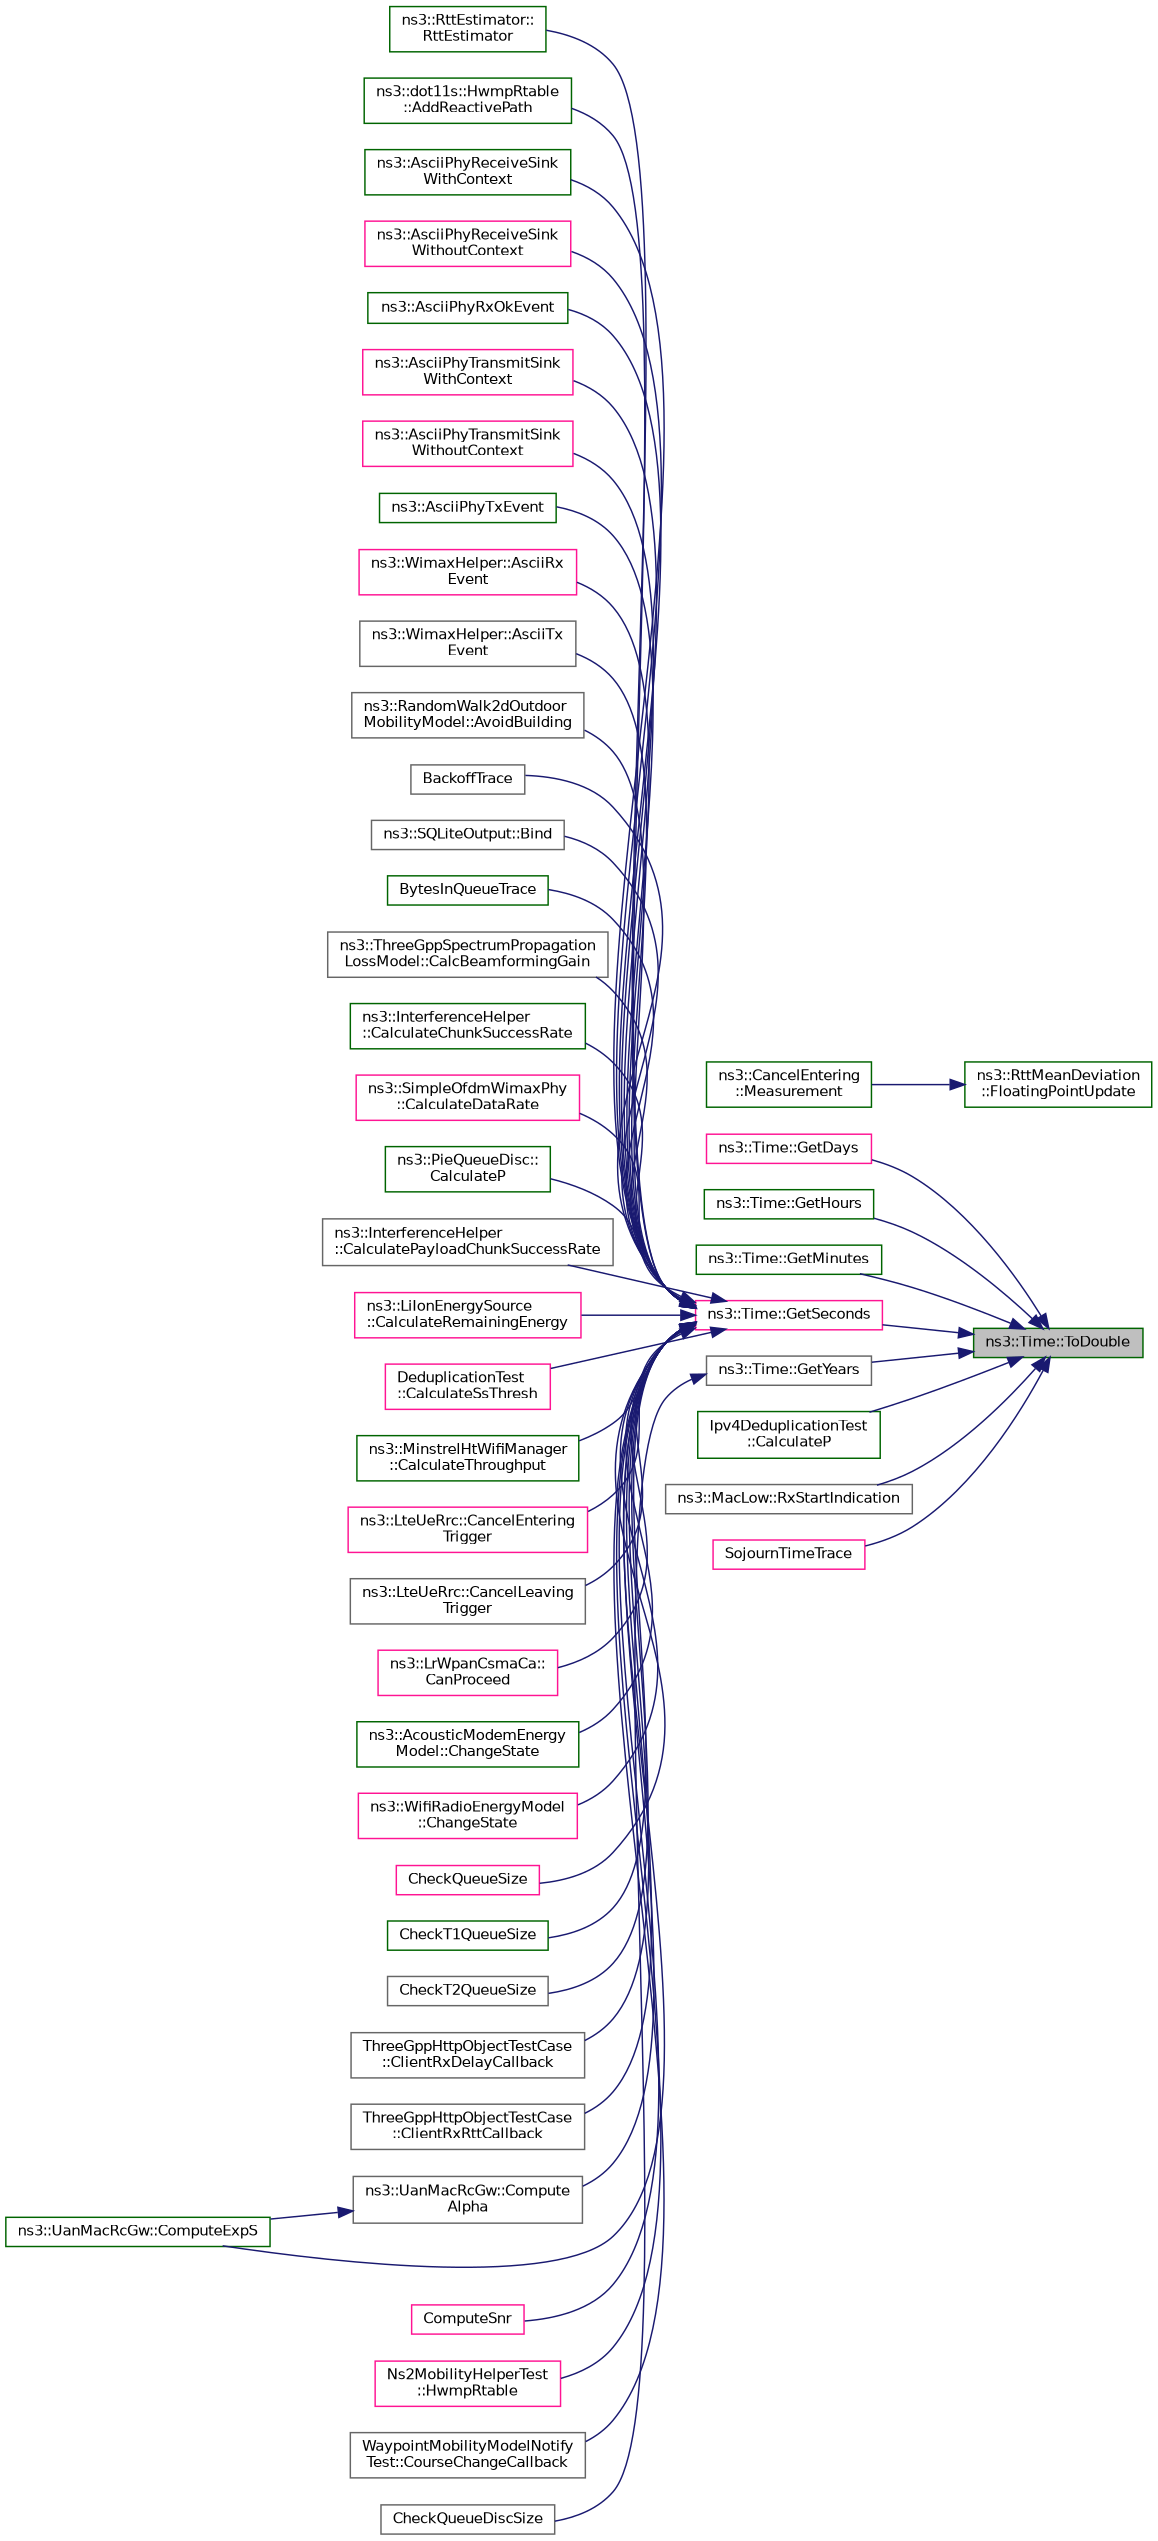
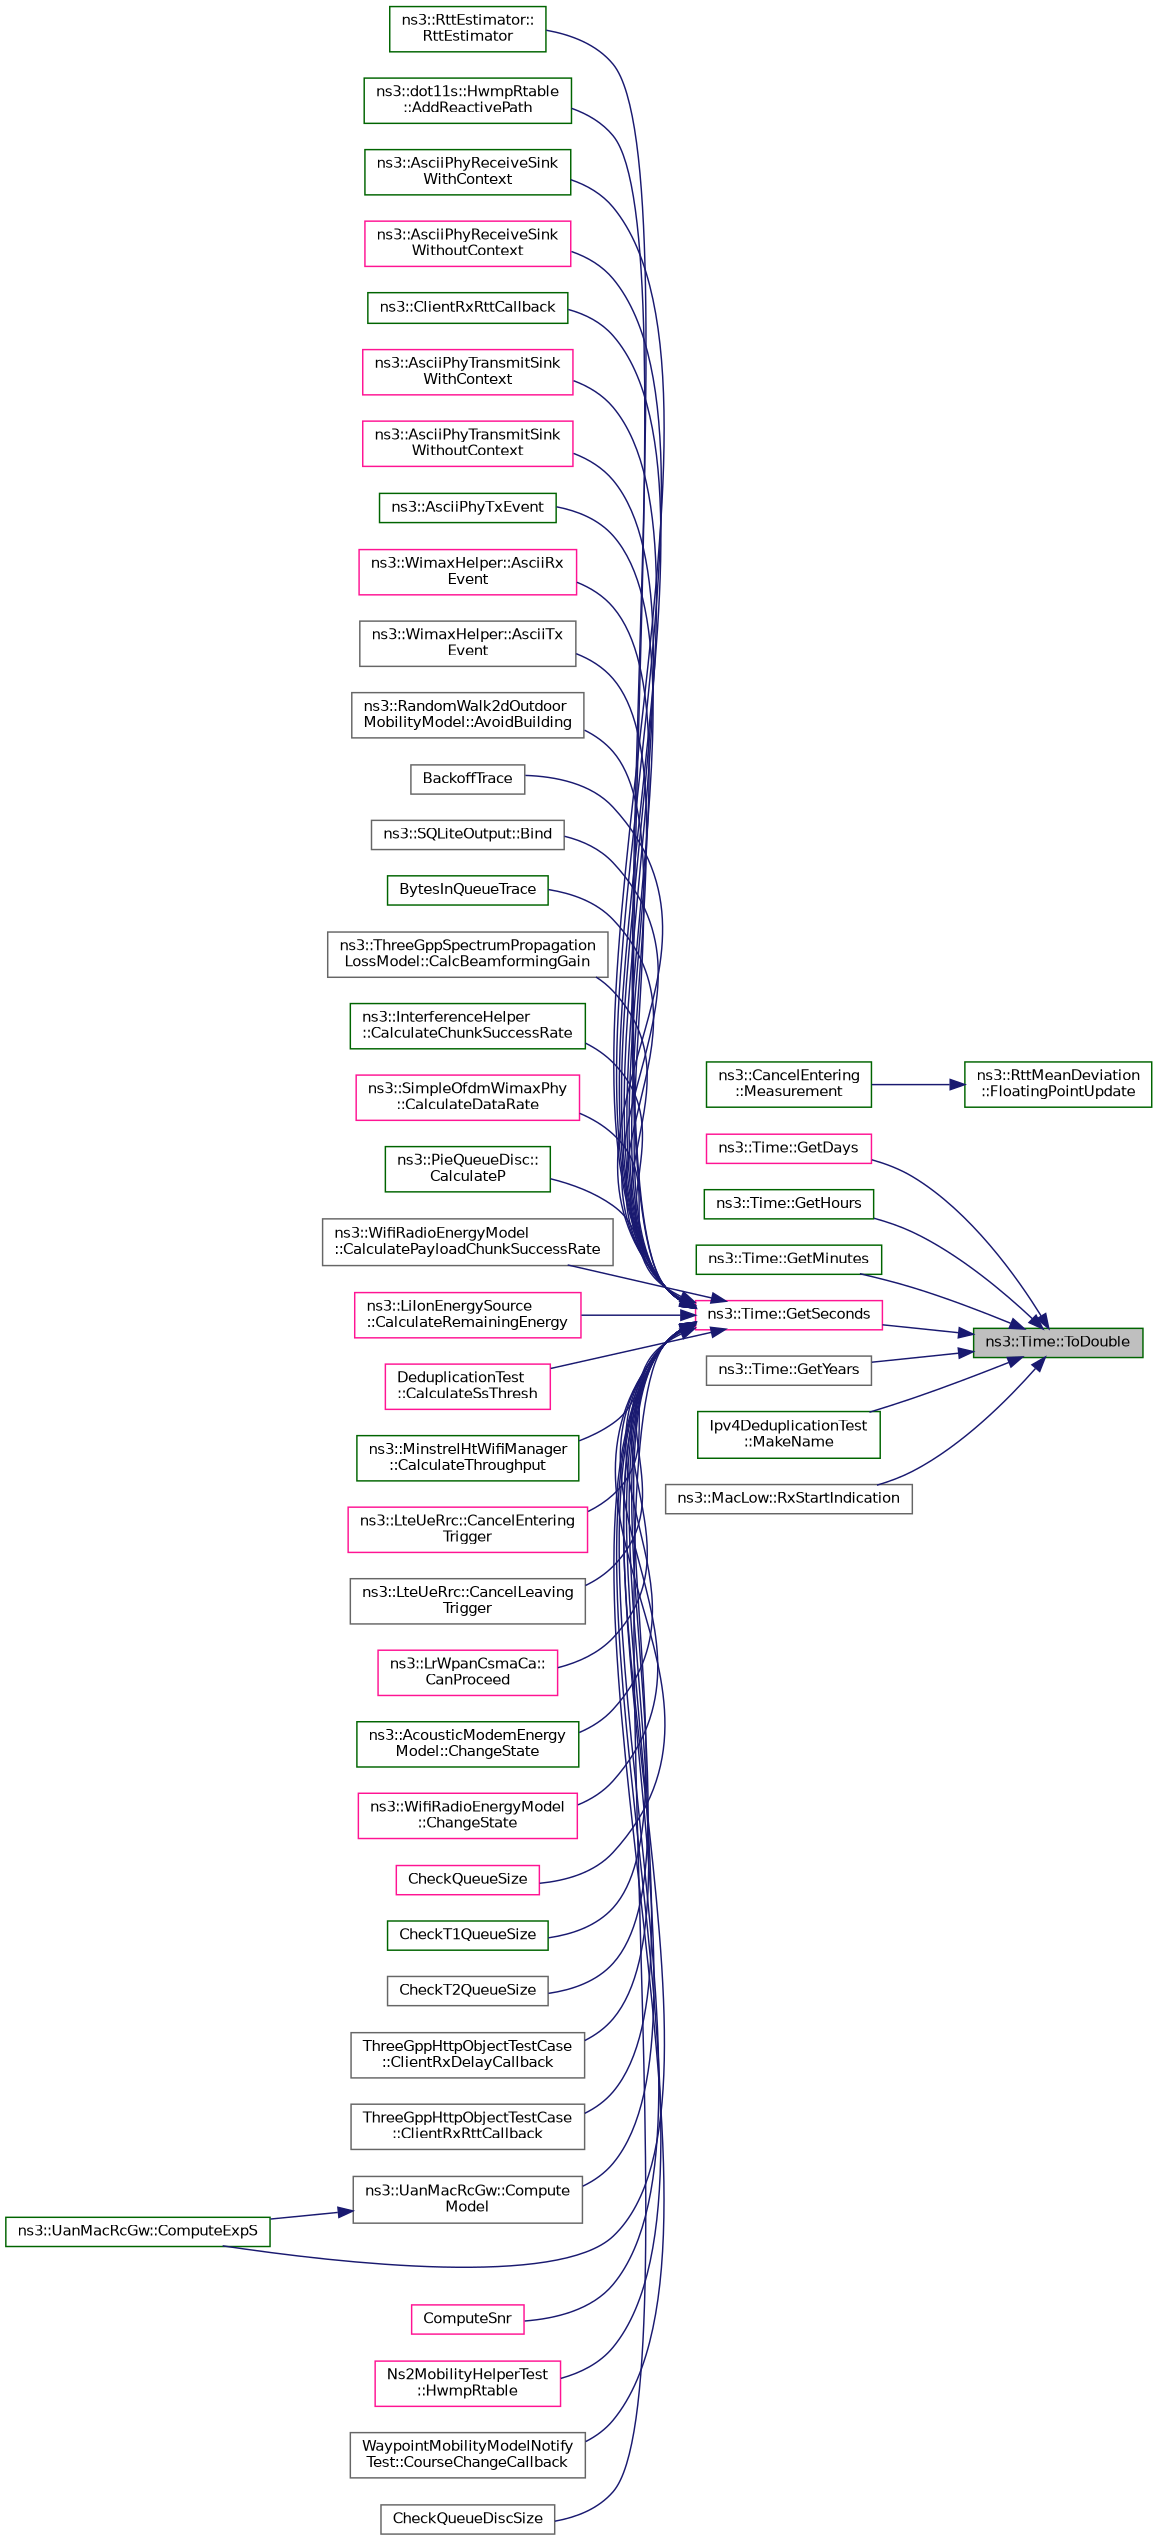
node "ns3::AsciiPhyRxOkEvent": label "ns3::AsciiPhyRxOkEvent" -> "ns3::ClientRxRttCallback"
node "ns3::InterferenceHelper ::CalculatePayloadChunkSuccessRate": label "ns3::InterferenceHelper ::CalculatePayloadChunkSuccessRate" -> "ns3::WifiRadioEnergyModel ::CalculatePayloadChunkSuccessRate"
node "Ipv4DeduplicationTest ::CalculateP": label "Ipv4DeduplicationTest ::CalculateP" -> "Ipv4DeduplicationTest ::MakeName"
node "SojournTimeTrace": removed
edge "CheckQueueDiscSize" -> "ns3::Time::GetYears": now "CheckQueueDiscSize" -> "ns3::Time::GetSeconds"
node "ns3::UanMacRcGw::Compute Alpha": label "ns3::UanMacRcGw::Compute Alpha" -> "ns3::UanMacRcGw::Compute Model"
